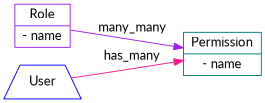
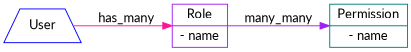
edge "User" -> "Permission": now "User" -> "Role"
